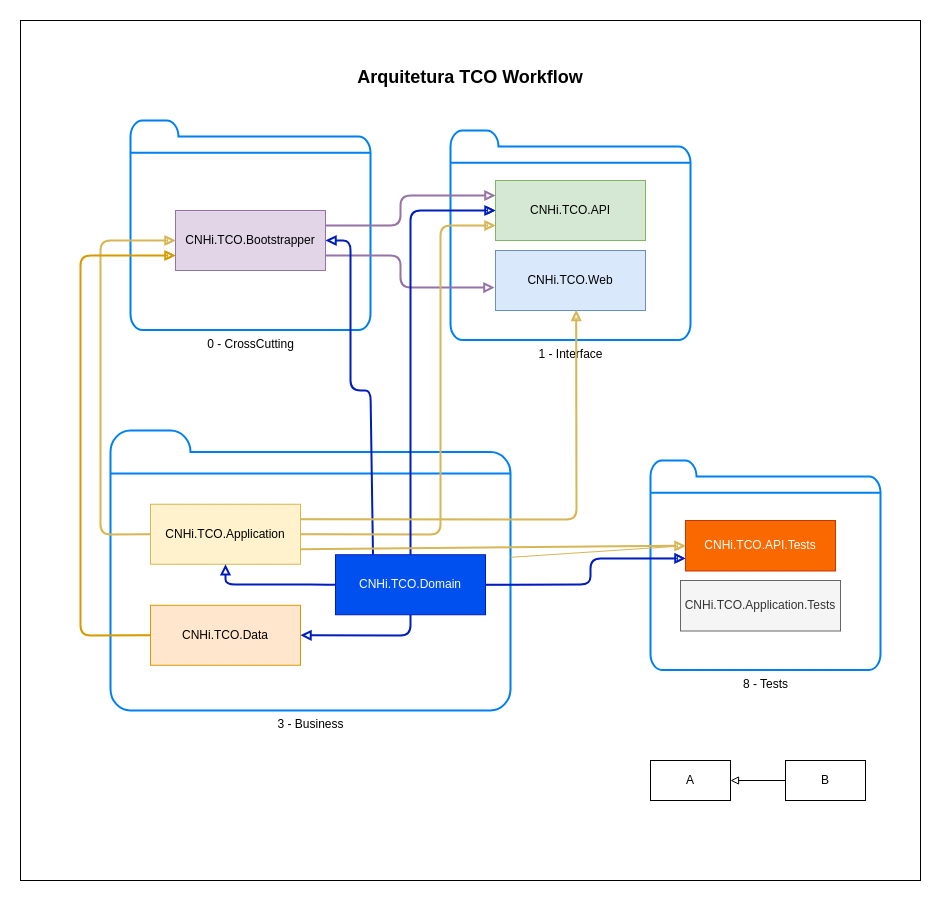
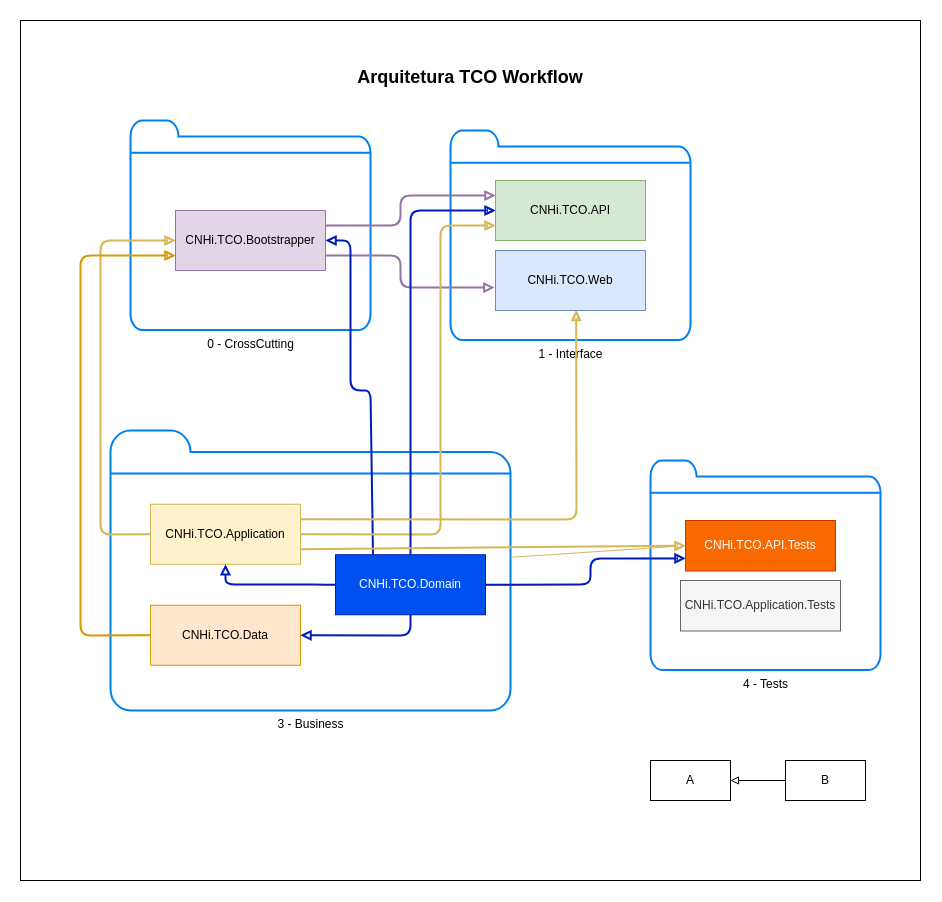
node "8 - Tests": label "8 - Tests" -> "4 - Tests"
